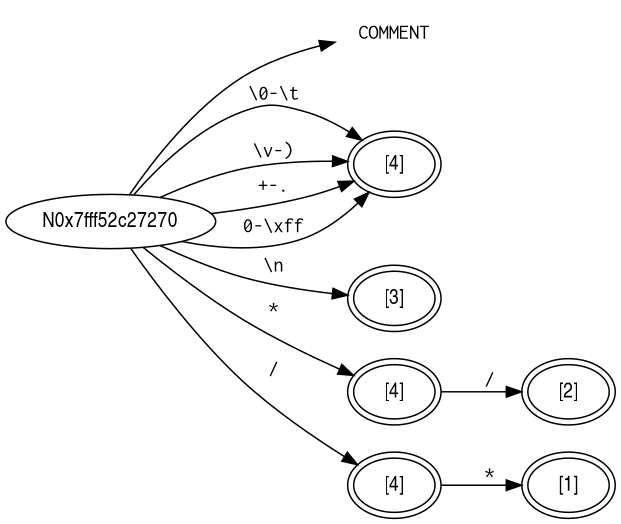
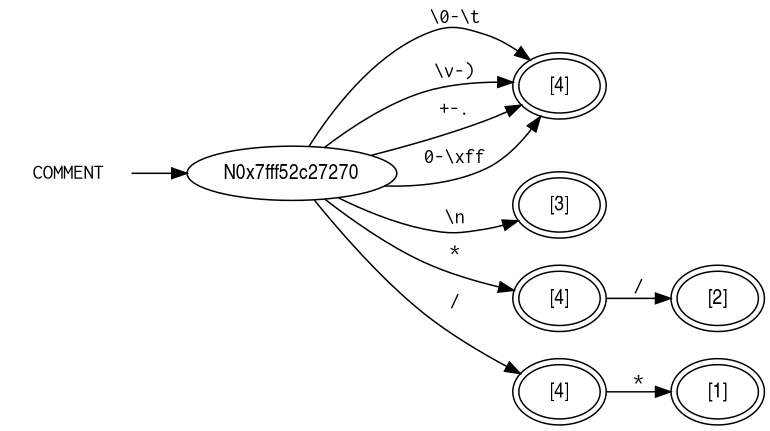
edge "N0x7fff52c27270" -> "COMMENT": reversed
